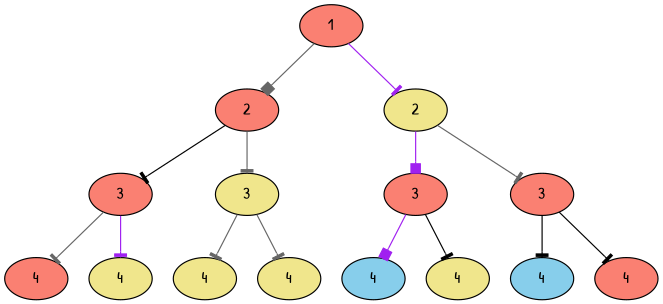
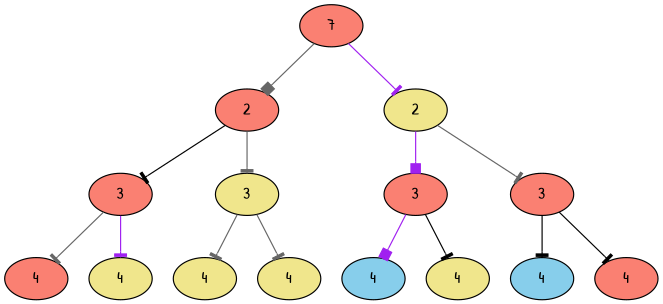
node "1": label "1" -> "7"
